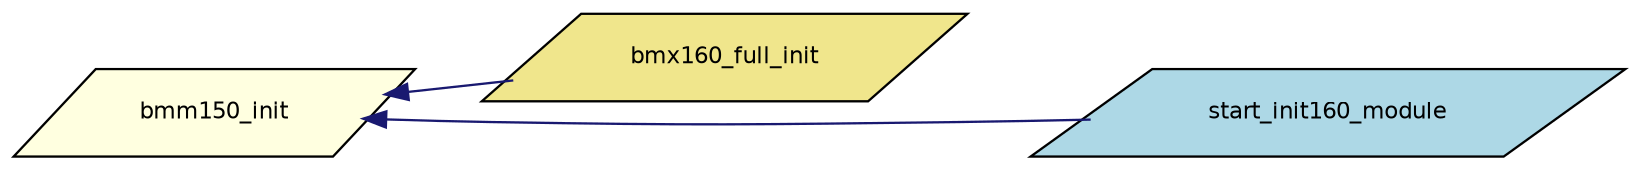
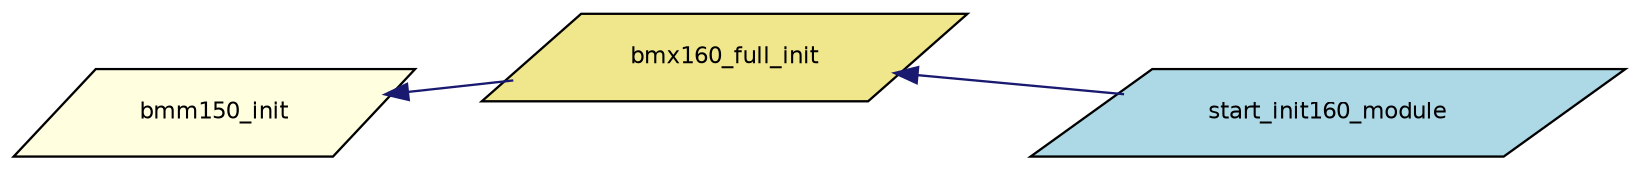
edge "start_init160_module" -> "bmm150_init": now "start_init160_module" -> "bmx160_full_init"
